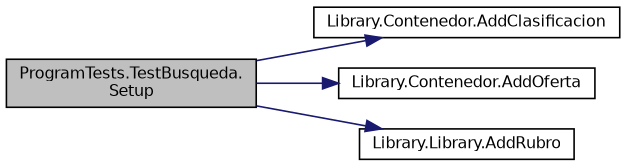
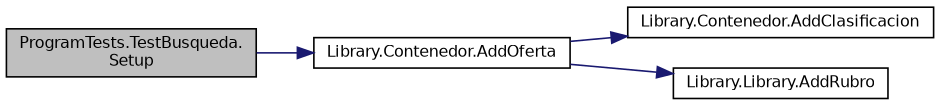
edge "ProgramTests.TestBusqueda. Setup" -> "Library.Contenedor.AddClasificacion": now "Library.Contenedor.AddOferta" -> "Library.Contenedor.AddClasificacion"
edge "ProgramTests.TestBusqueda. Setup" -> "Library.Library.AddRubro": now "Library.Contenedor.AddOferta" -> "Library.Library.AddRubro"
